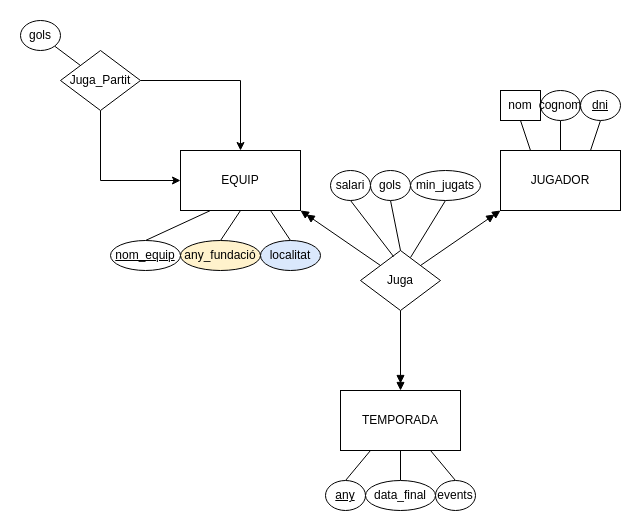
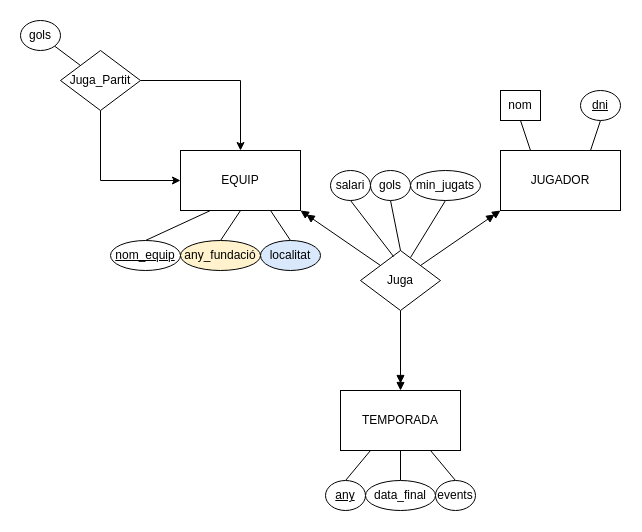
node "cognom": removed
edge "cognom" -- "JUGADOR": removed
